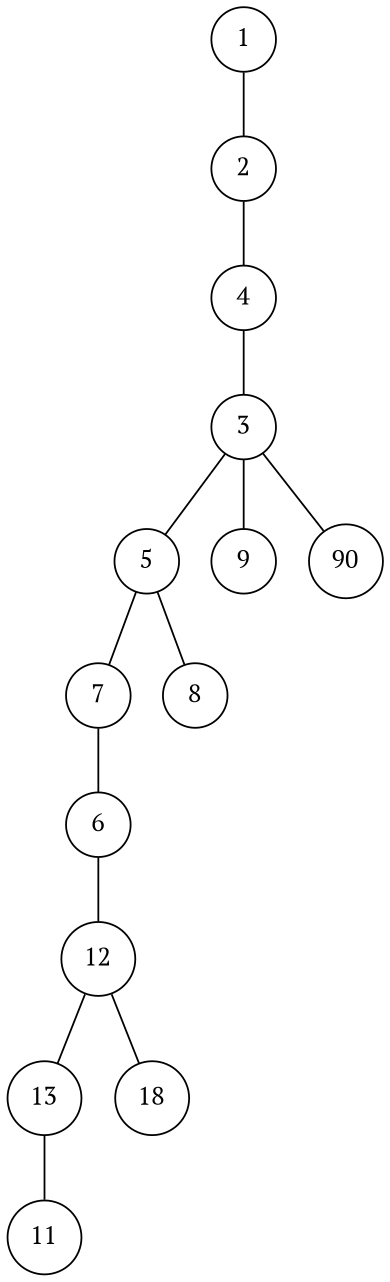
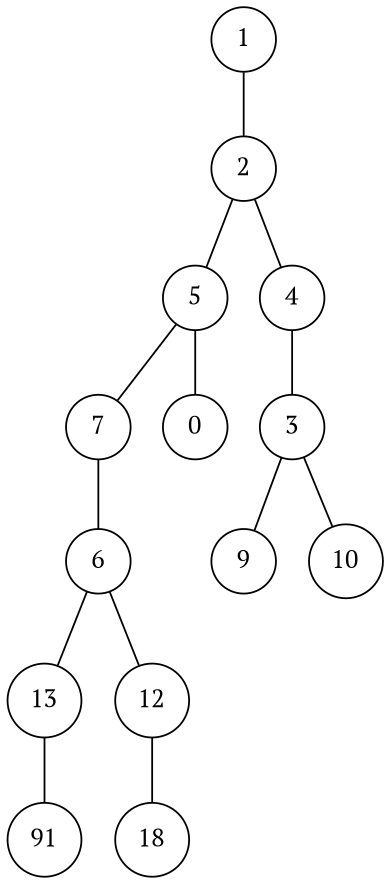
edge "3" -- "5": now "2" -- "5"
node "90": label "90" -> "10"
node "8": label "8" -> "0"
edge "12" -- "13": now "6" -- "13"
node "11": label "11" -> "91"
